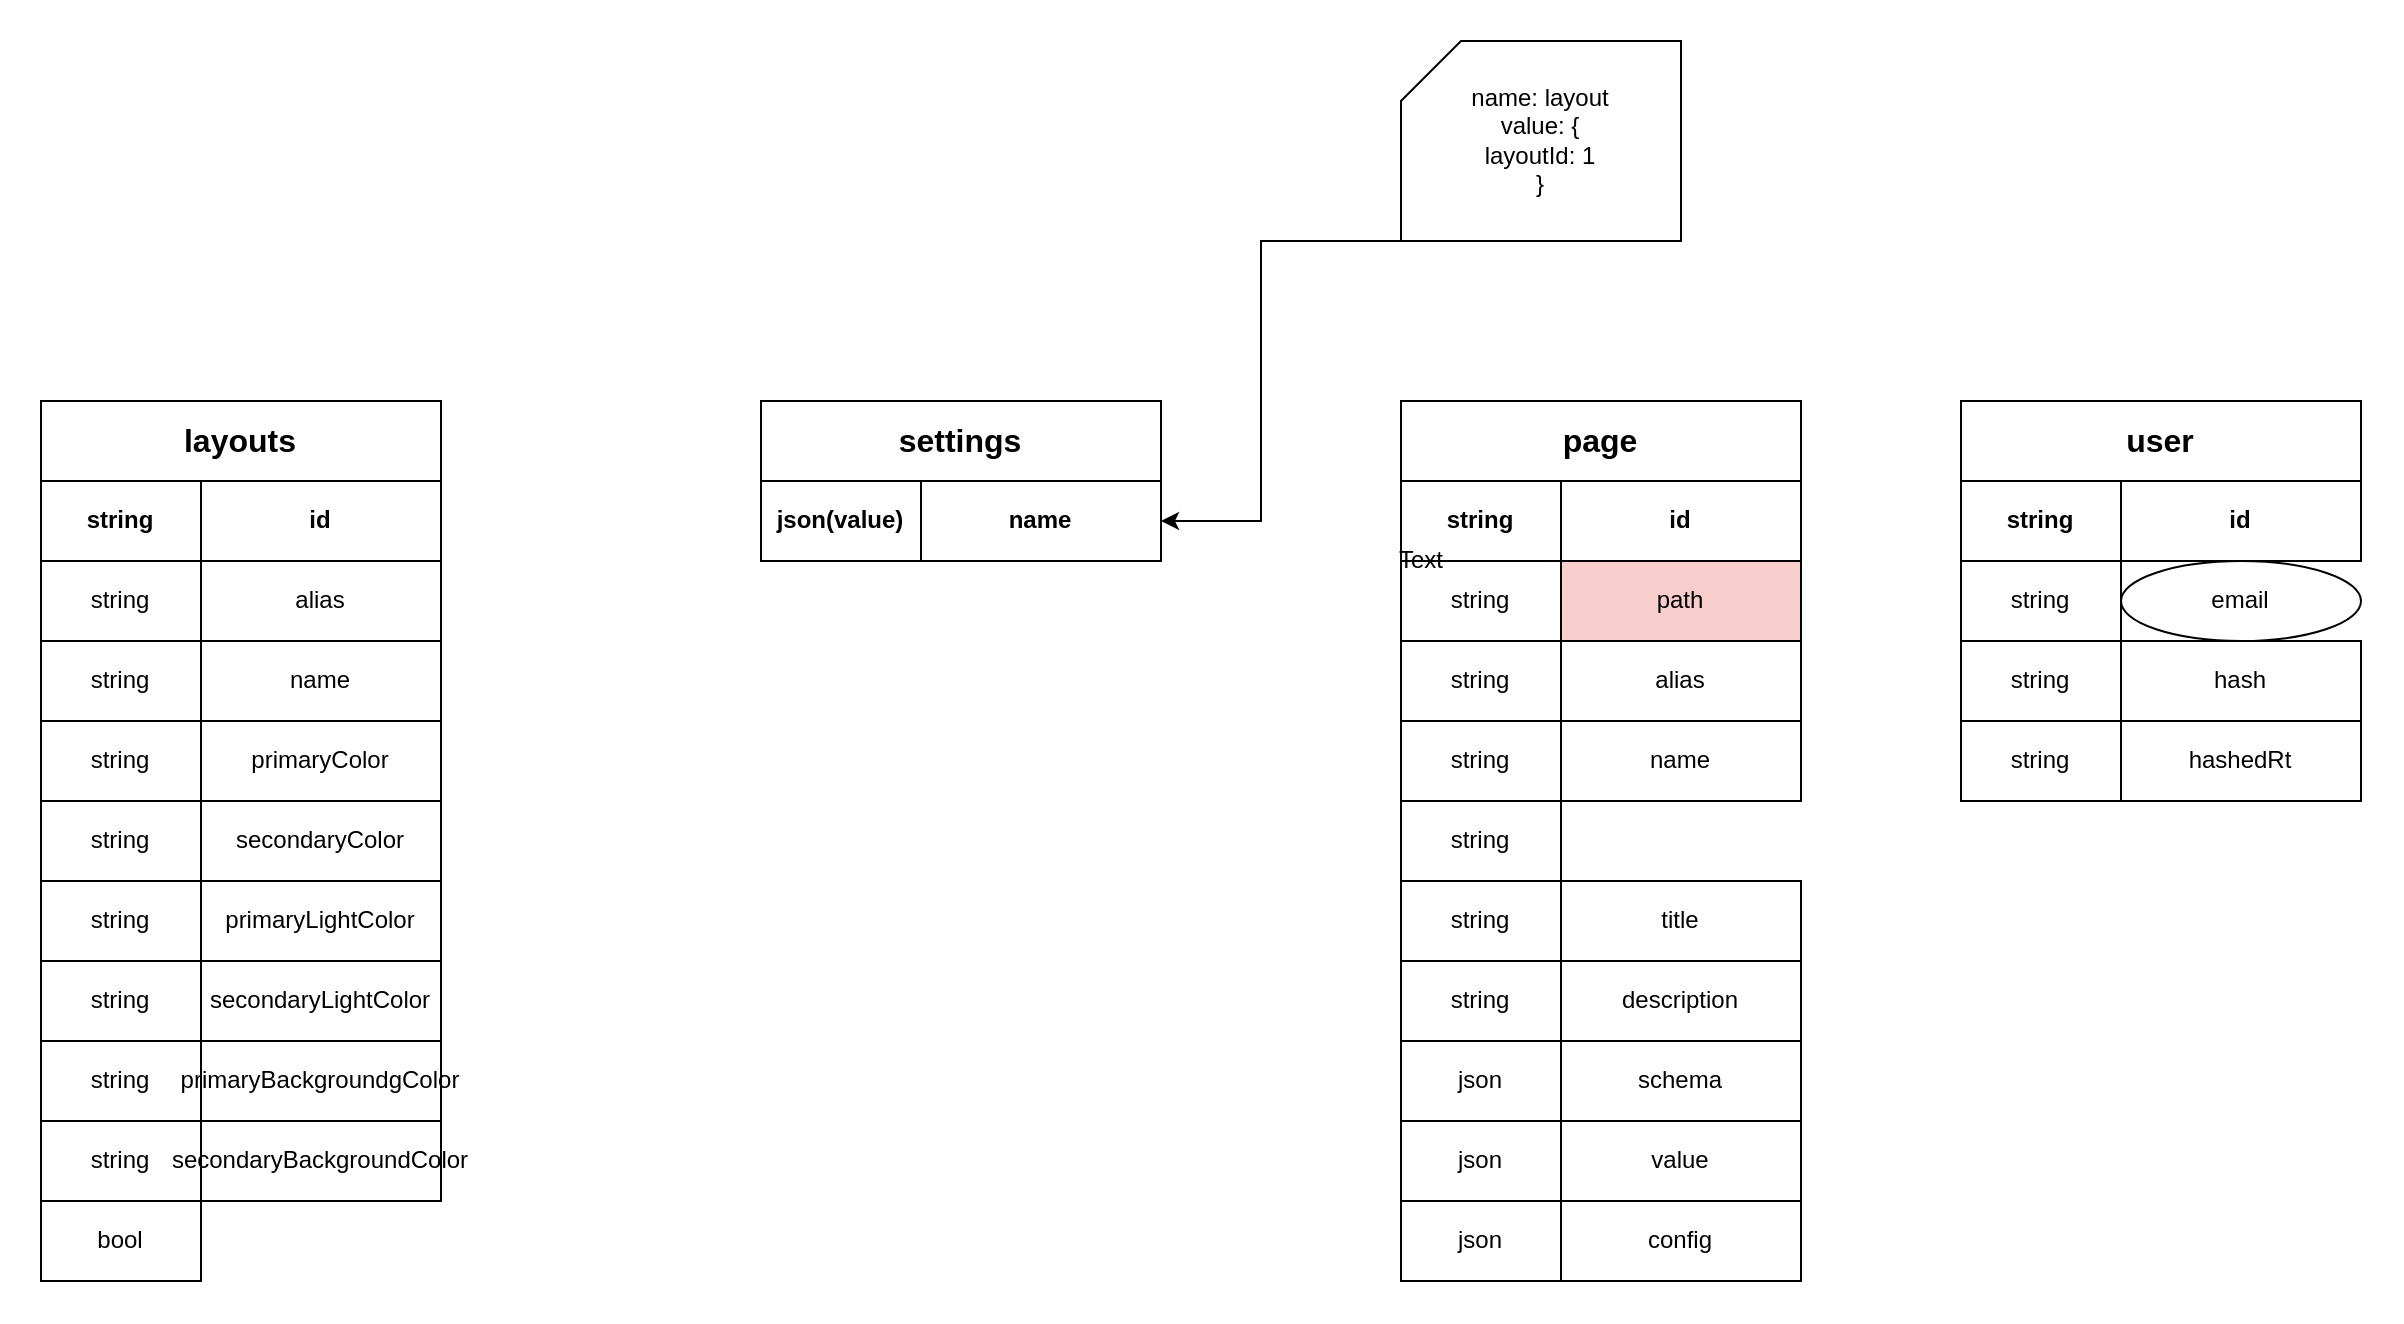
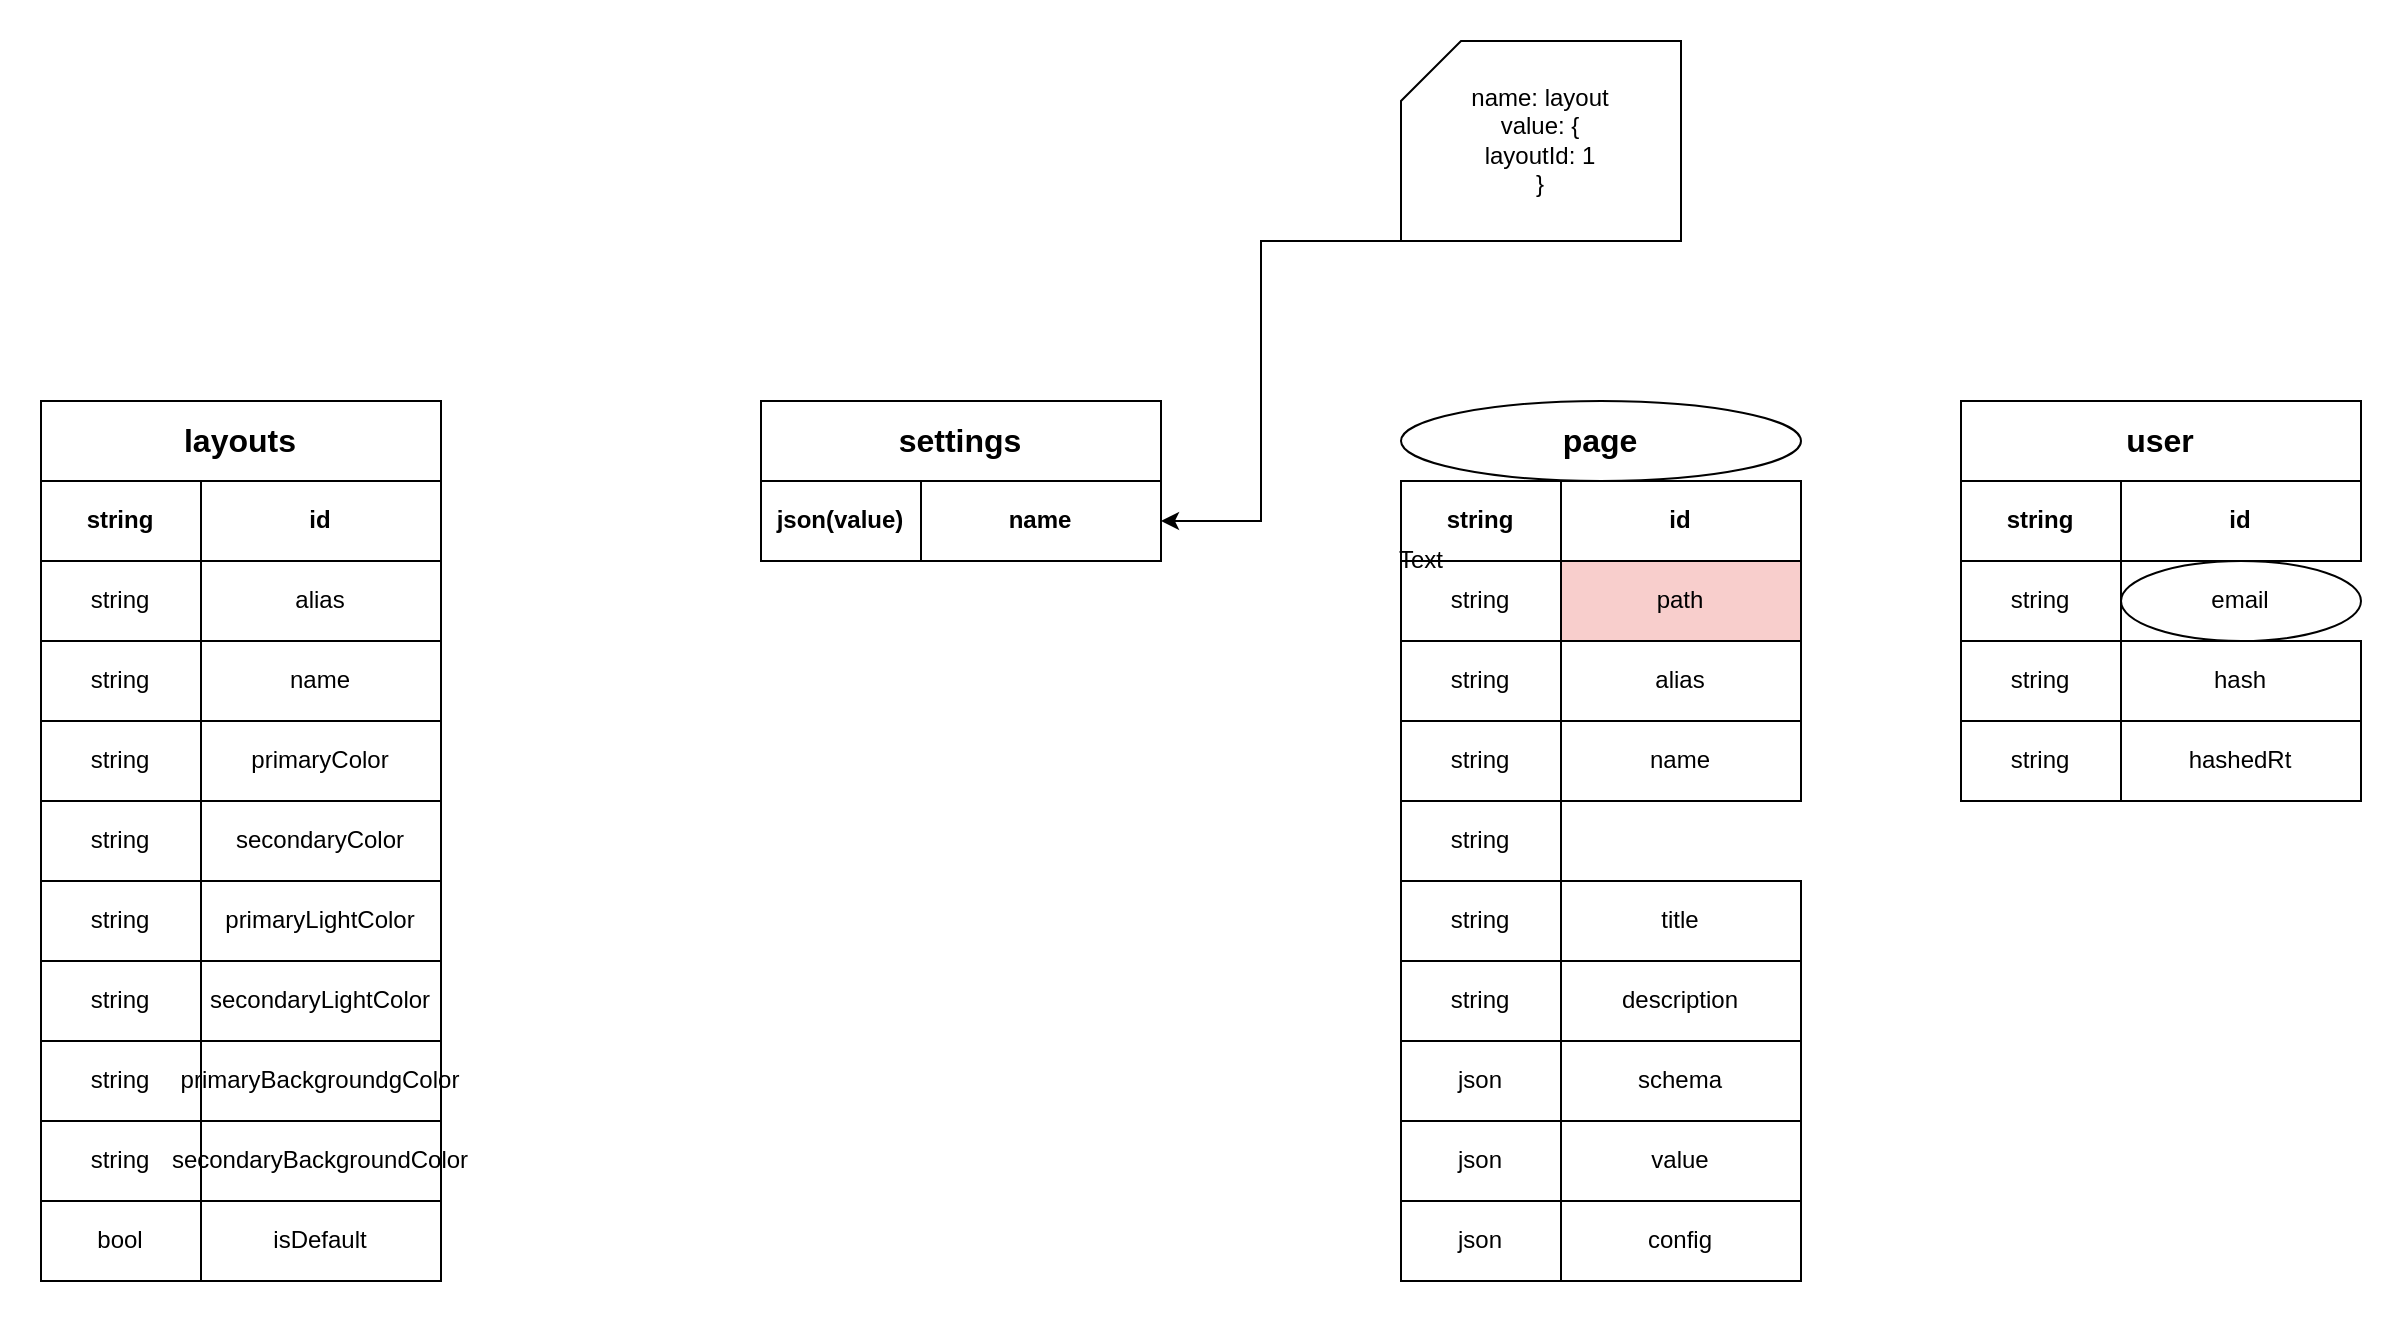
node "page": shape rectangle -> ellipse
node "isDefault": added
